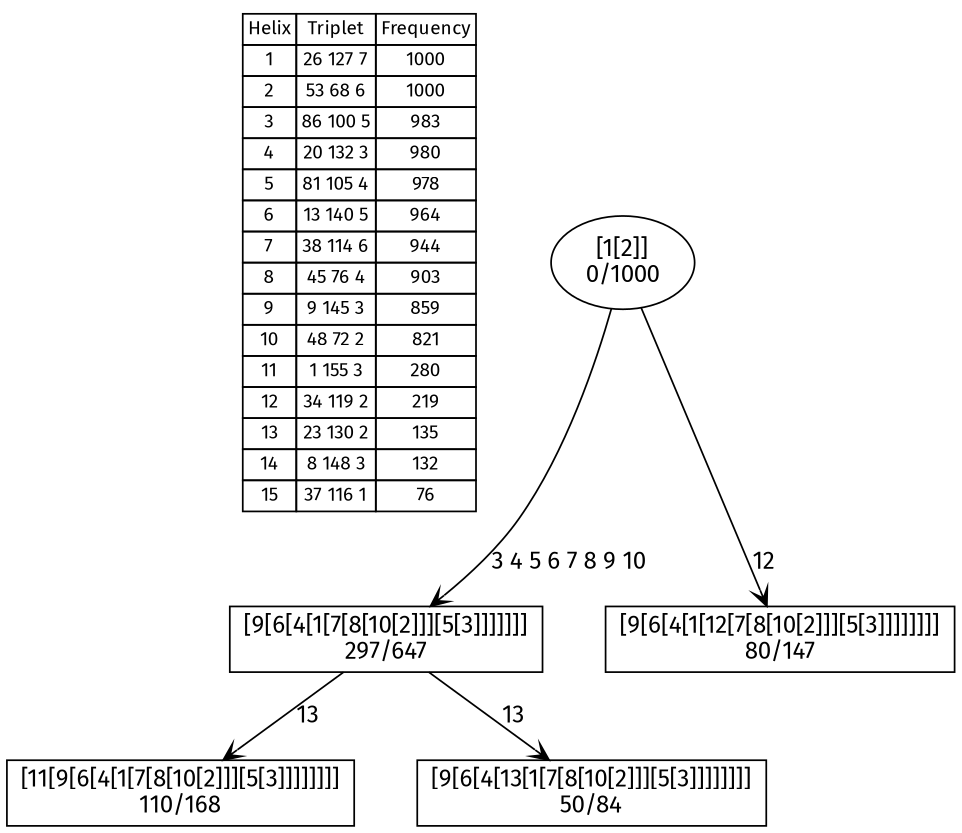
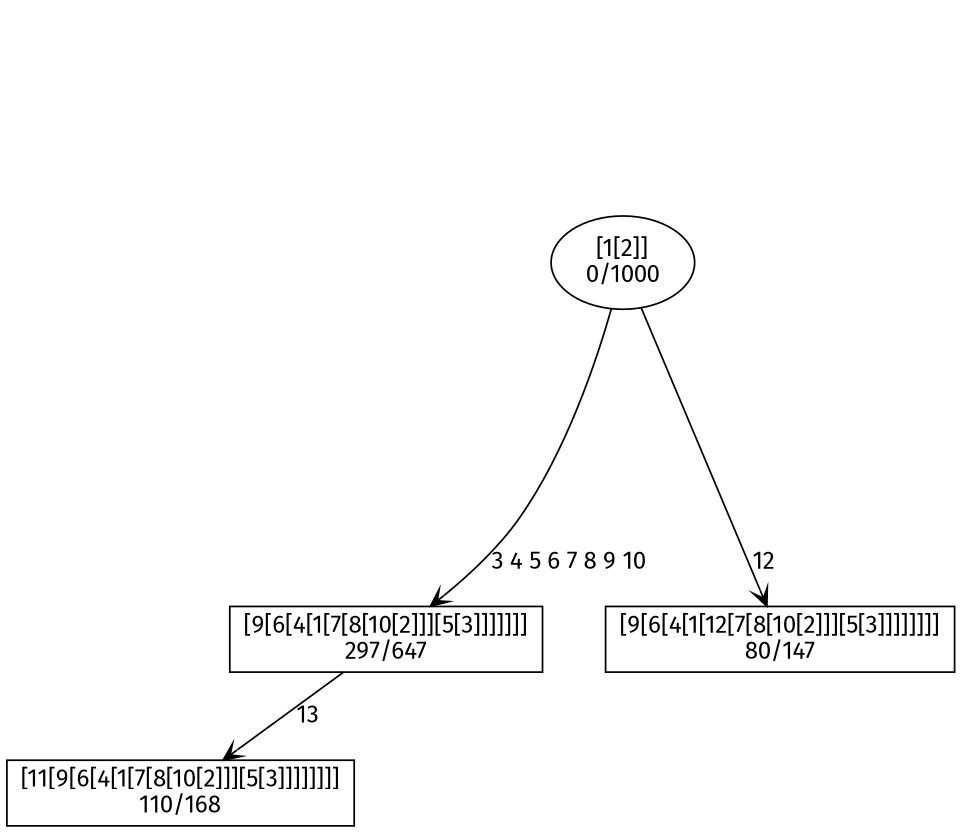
node "Helix": removed
node "[9[6[4[13[1[7[8[10[2]]][5[3]]]]]]]] 50/84": removed
